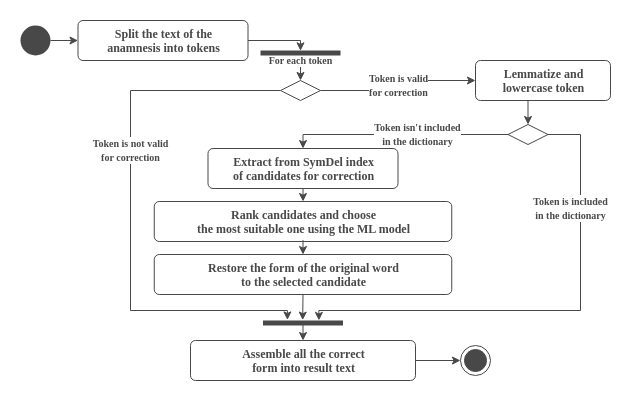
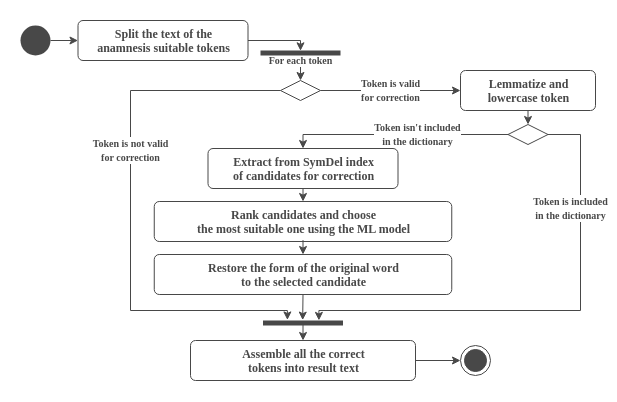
node "Split the text of the anamnesis into tokens": label "Split the text of the anamnesis into tokens" -> "Split the text of the anamnesis suitable tokens"
node "Lemmatize and lowercase token": moved (543, 81) -> (528, 91)
node "Assemble all the correct form into result text": label "Assemble all the correct form into result text" -> "Assemble all the correct tokens into result text"
